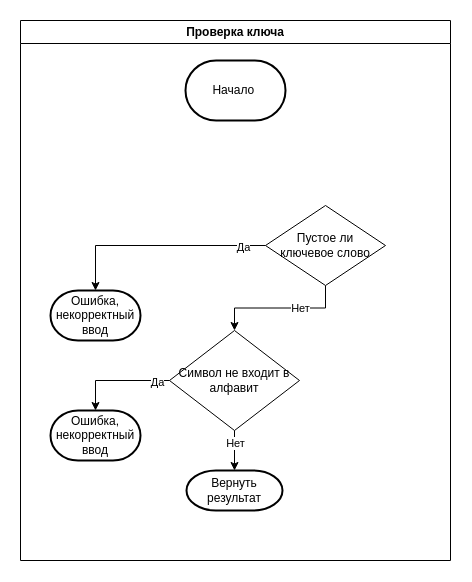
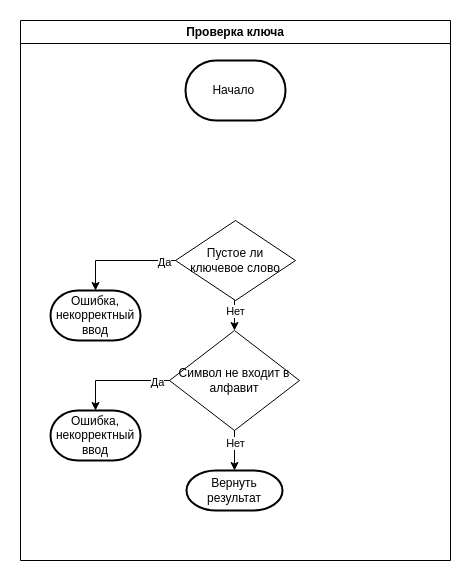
node "Пустое ли ключевое слово": moved (326, 246) -> (236, 261)
